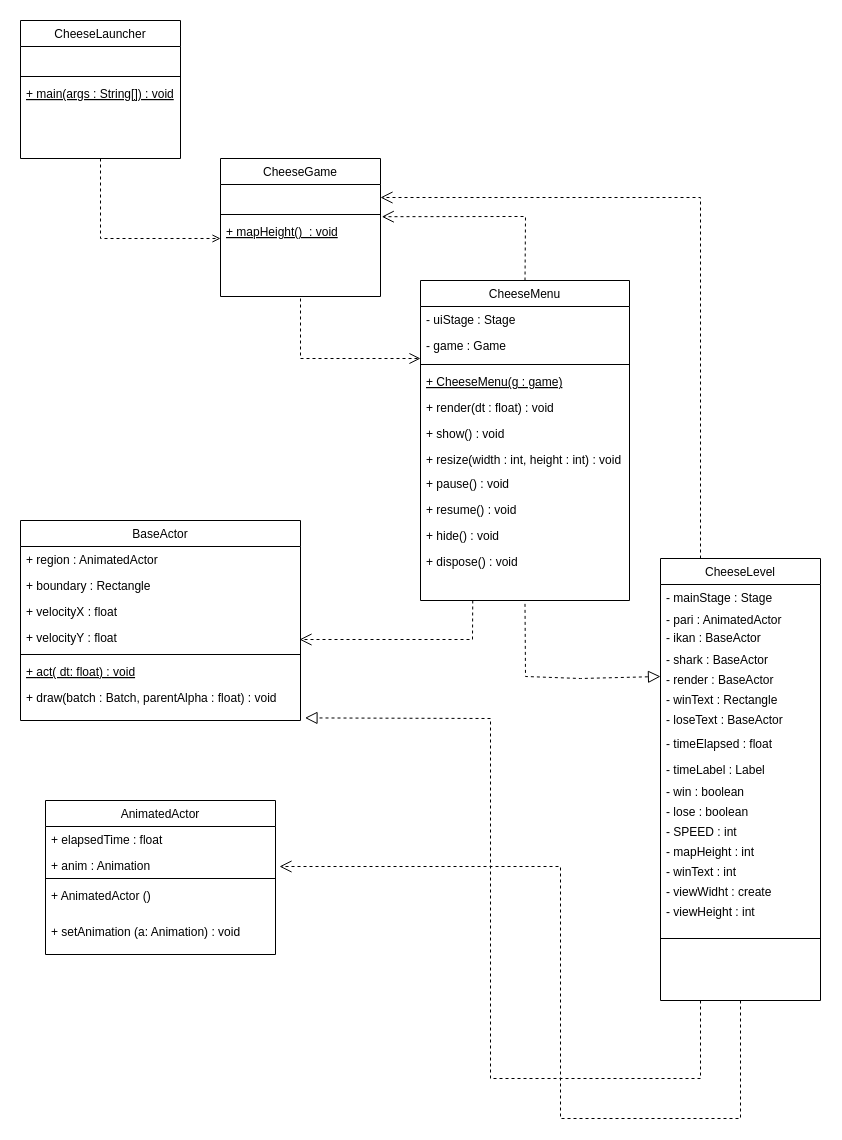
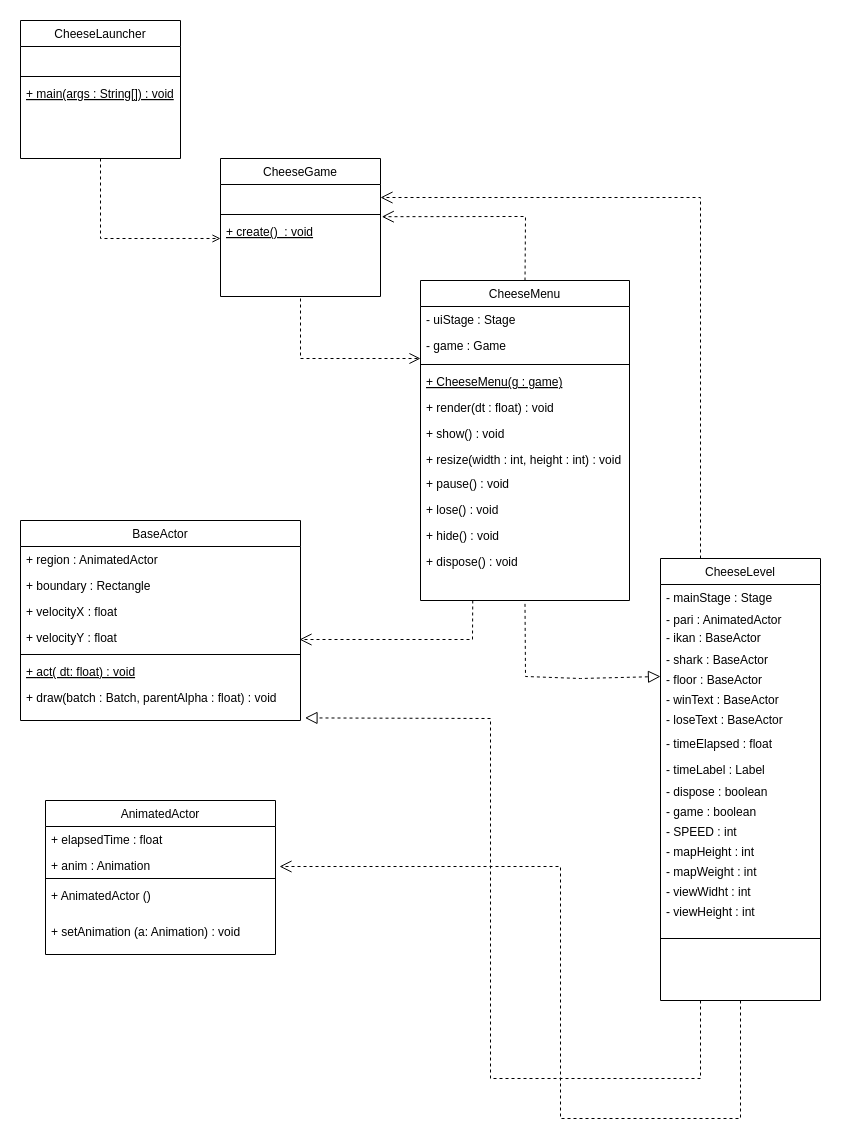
node "+ mapHeight() : void": label "+ mapHeight() : void" -> "+ create() : void"
node "+ resume() : void": label "+ resume() : void" -> "+ lose() : void"
node "- render : BaseActor": label "- render : BaseActor" -> "- floor : BaseActor"
node "- winText : Rectangle": label "- winText : Rectangle" -> "- winText : BaseActor"
node "- win : boolean": label "- win : boolean" -> "- dispose : boolean"
node "- lose : boolean": label "- lose : boolean" -> "- game : boolean"
node "- winText : int": label "- winText : int" -> "- mapWeight : int"
node "- viewWidht : create": label "- viewWidht : create" -> "- viewWidht : int"
